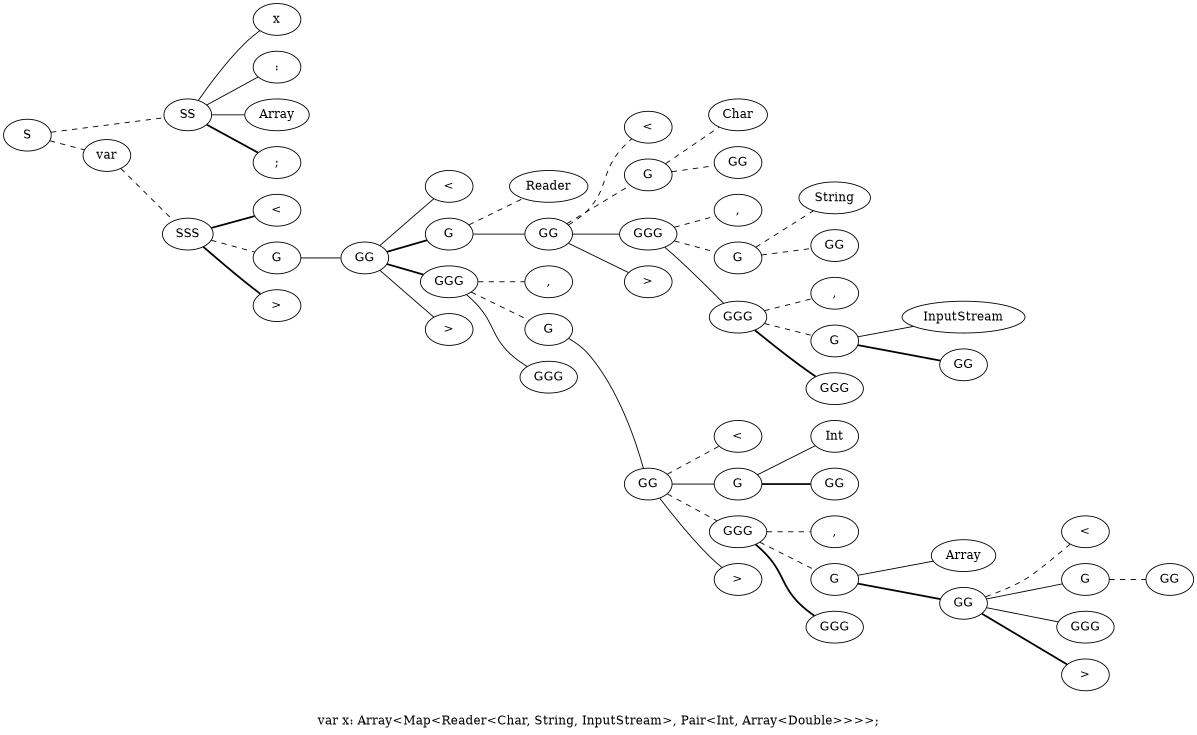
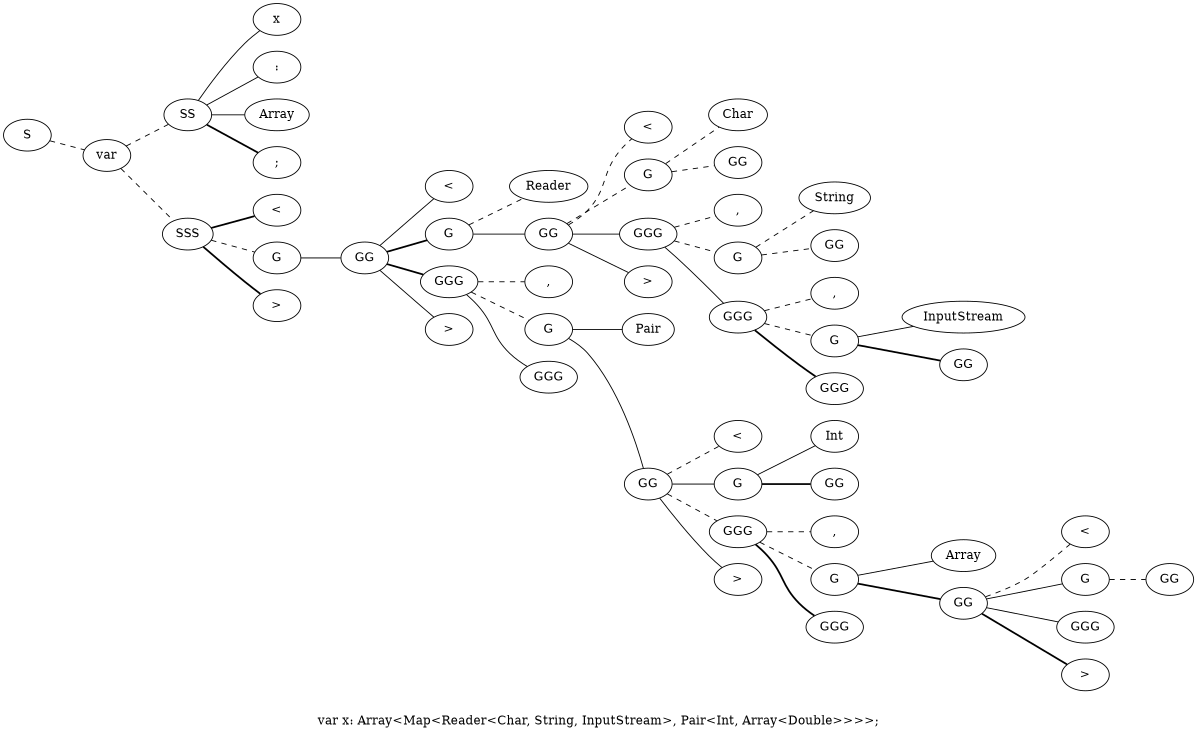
edge "SS" -- "S": now "SS" -- "var"
node "Pair": added
